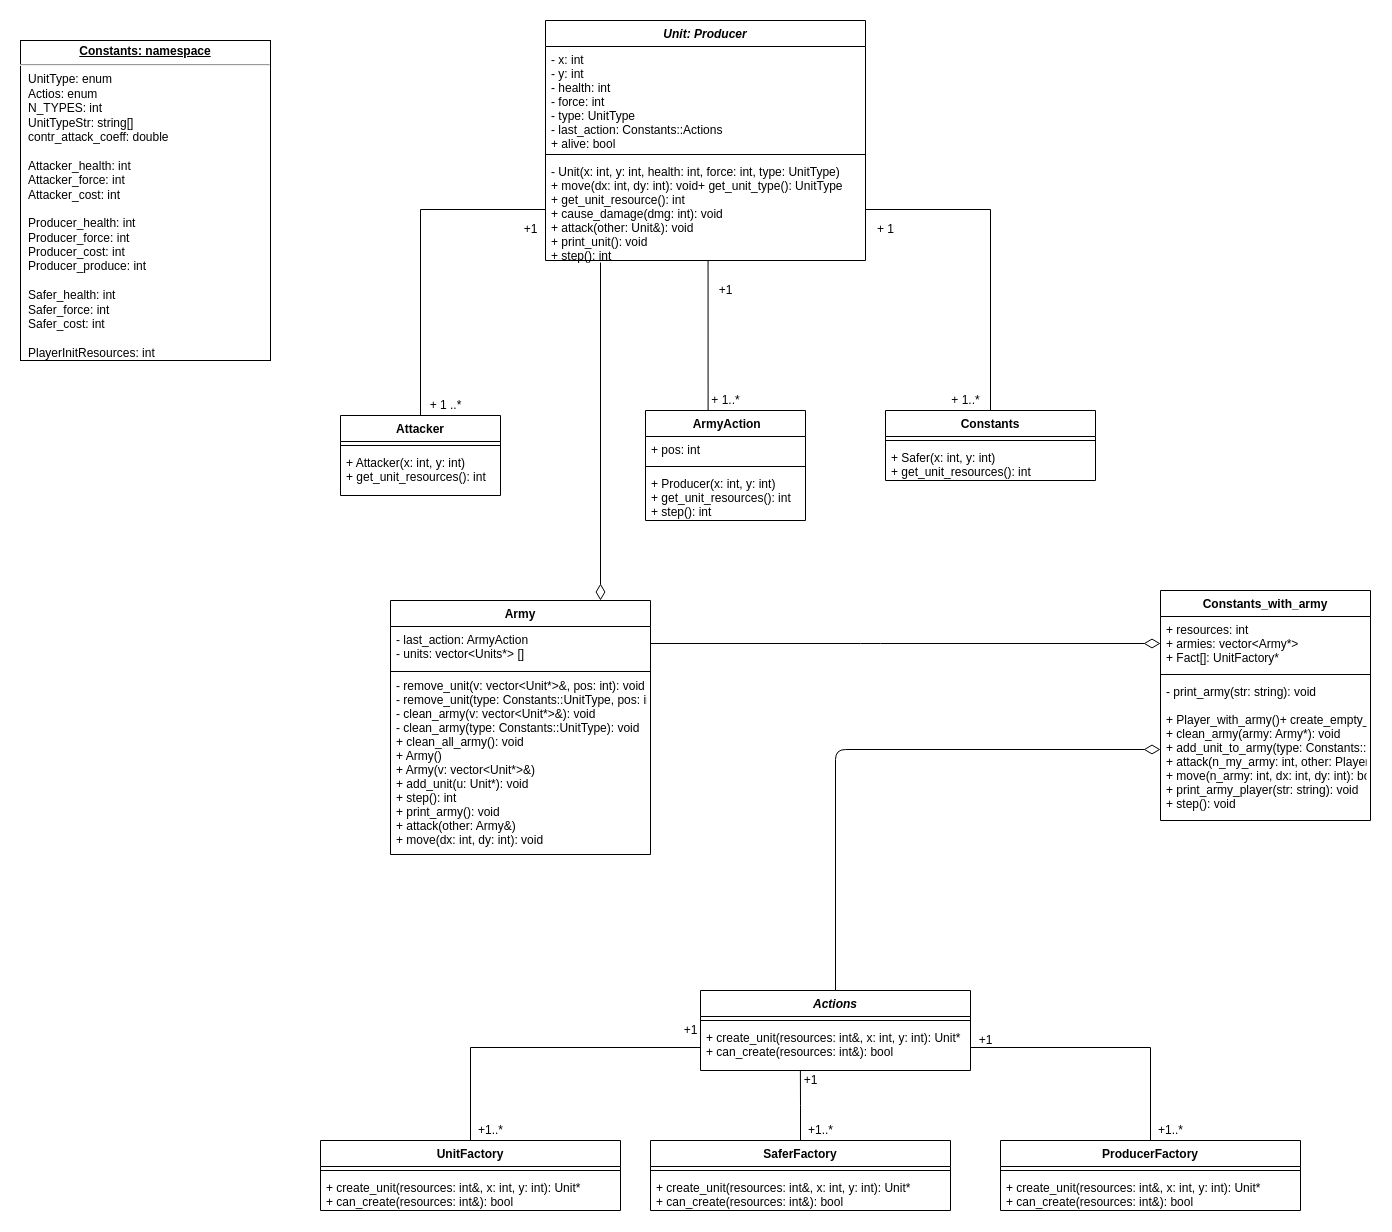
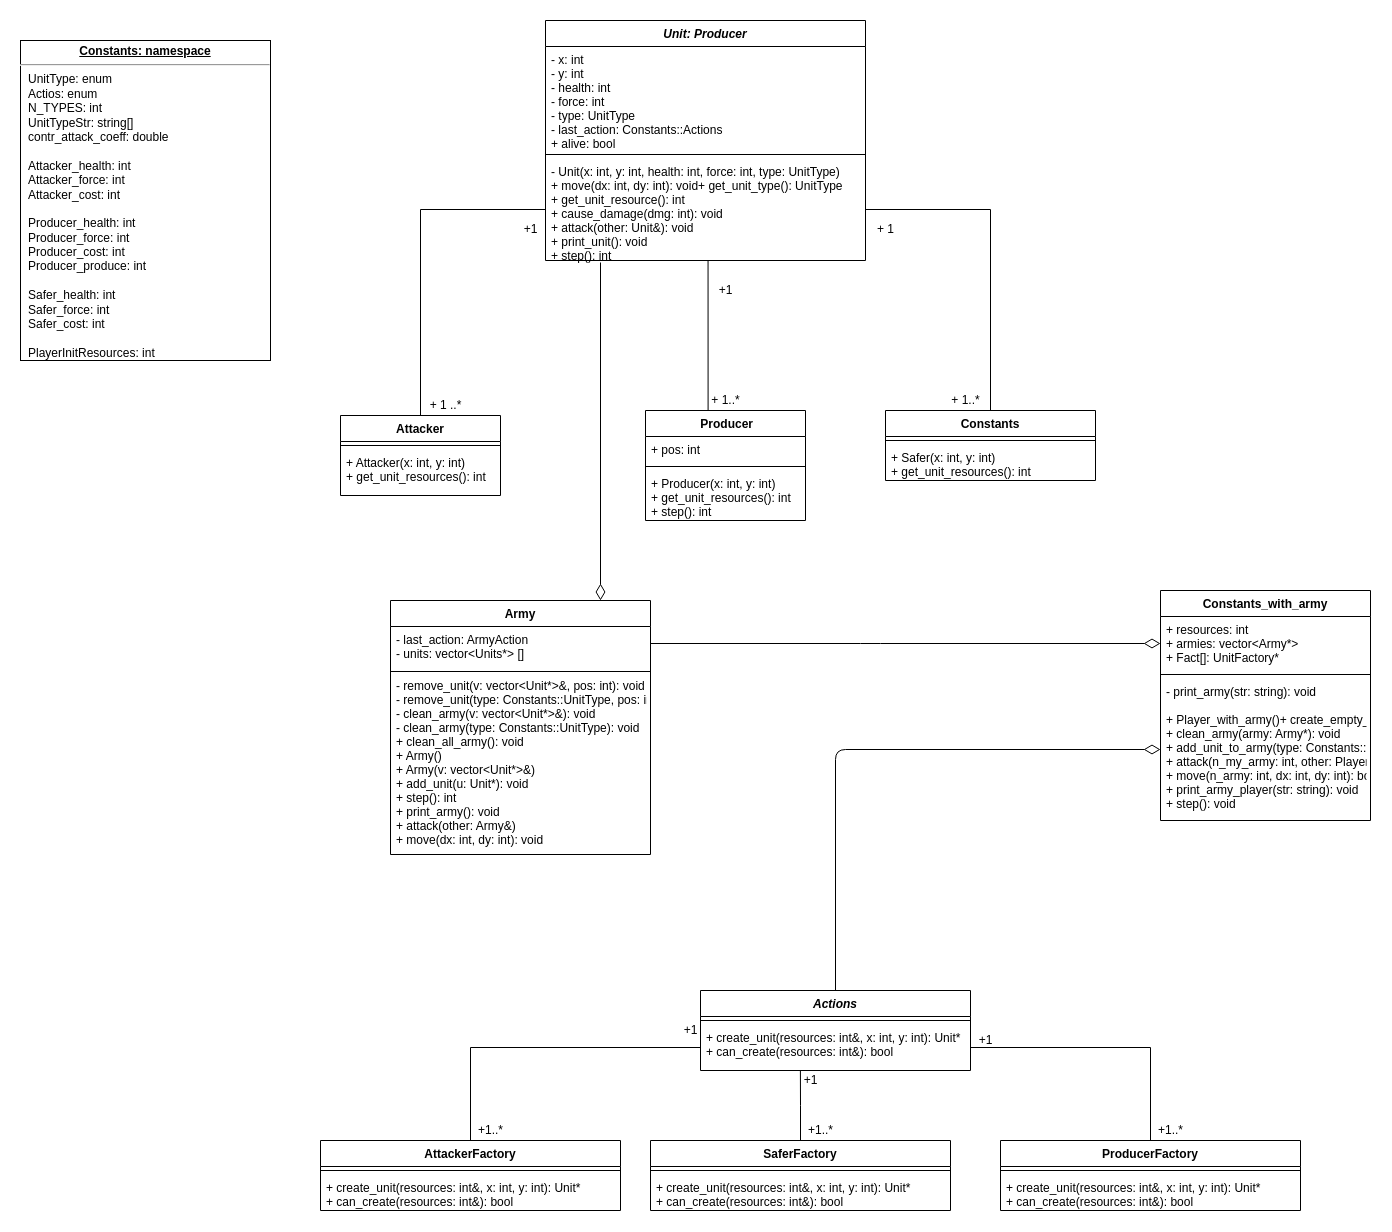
node "ArmyAction": label "ArmyAction" -> "Producer"
node "UnitFactory": label "UnitFactory" -> "AttackerFactory"
